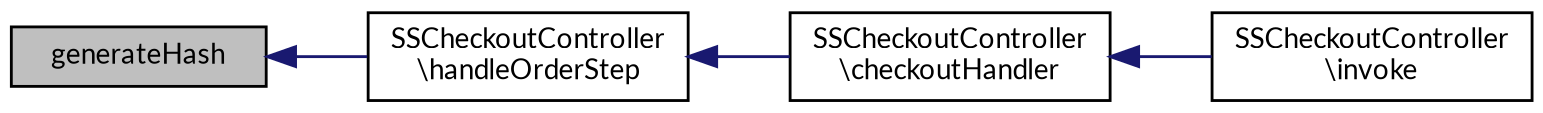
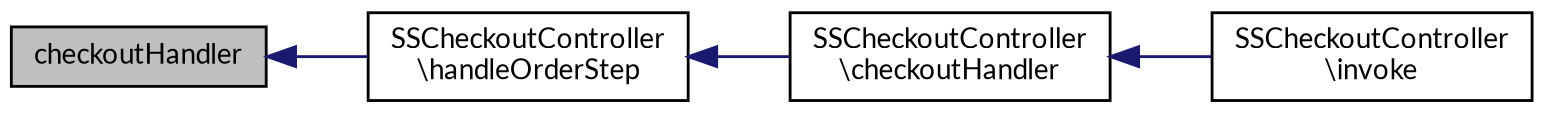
node "generateHash": label "generateHash" -> "checkoutHandler"
